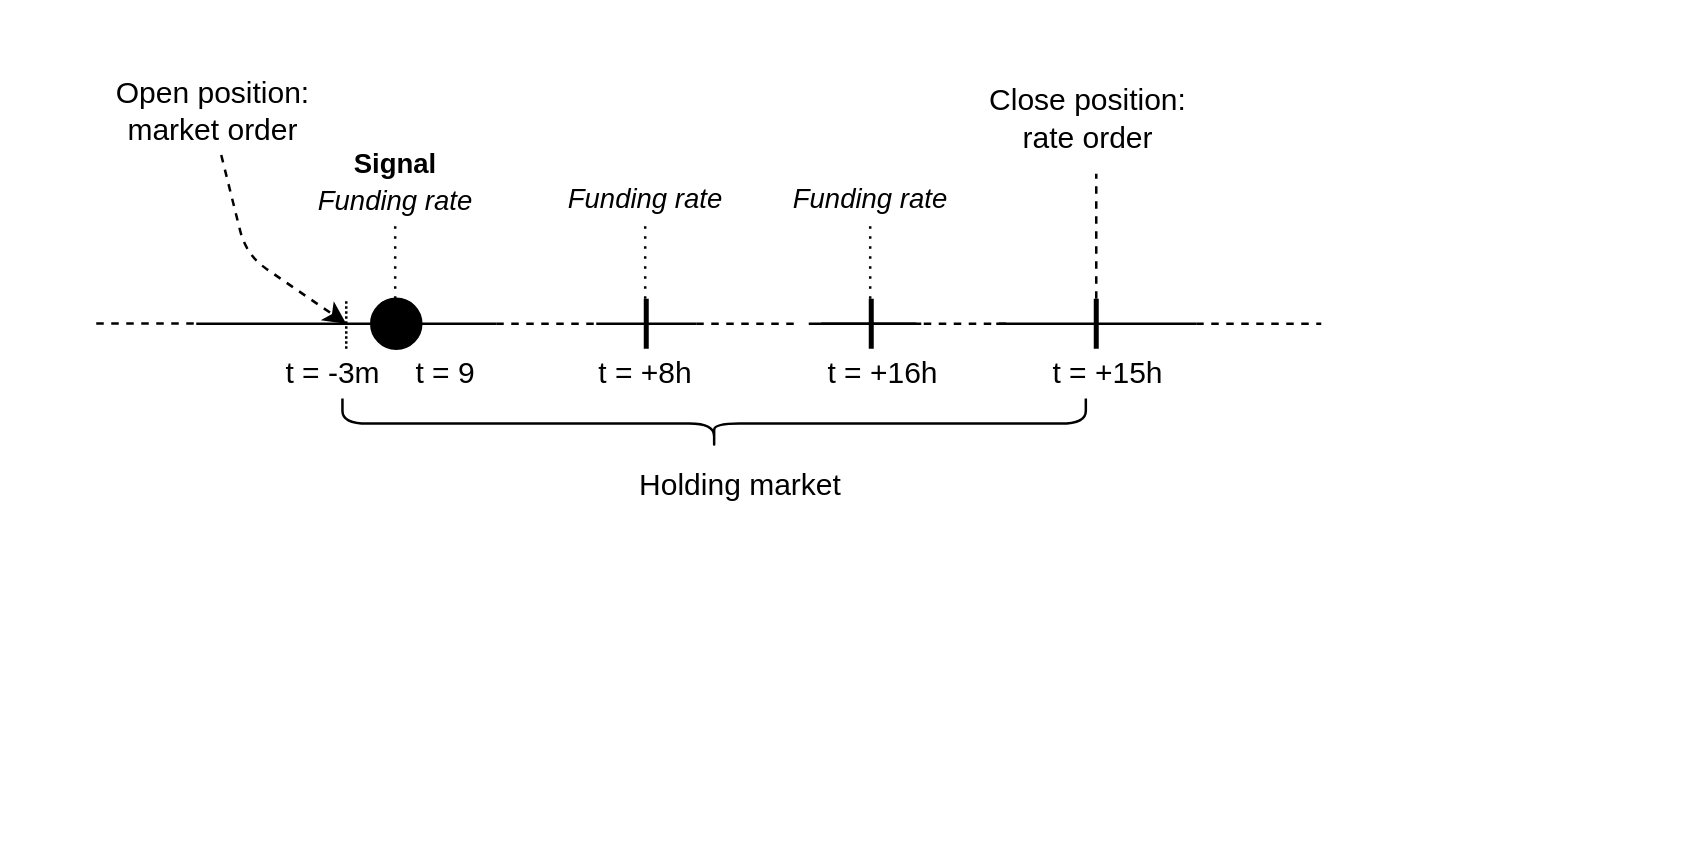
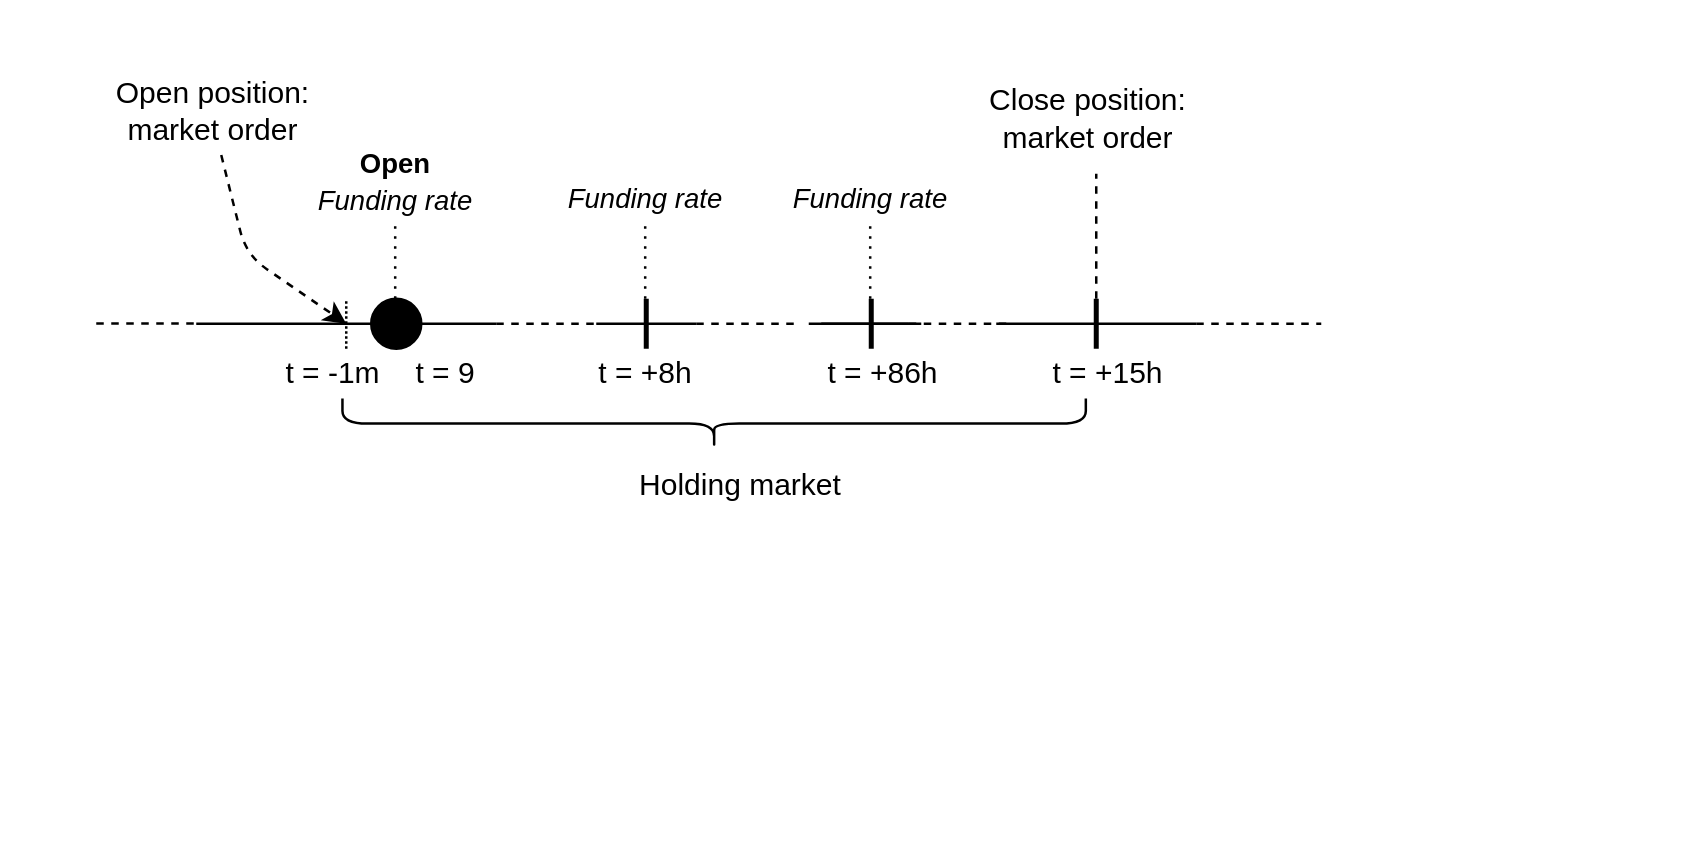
node "Close position: rate order": label "Close position: rate order" -> "Close position: market order"
node "Signal Funding rate": label "Signal Funding rate" -> "Open Funding rate"
node "t = -3m": label "t = -3m" -> "t = -1m"
node "t = +16h": label "t = +16h" -> "t = +86h"
